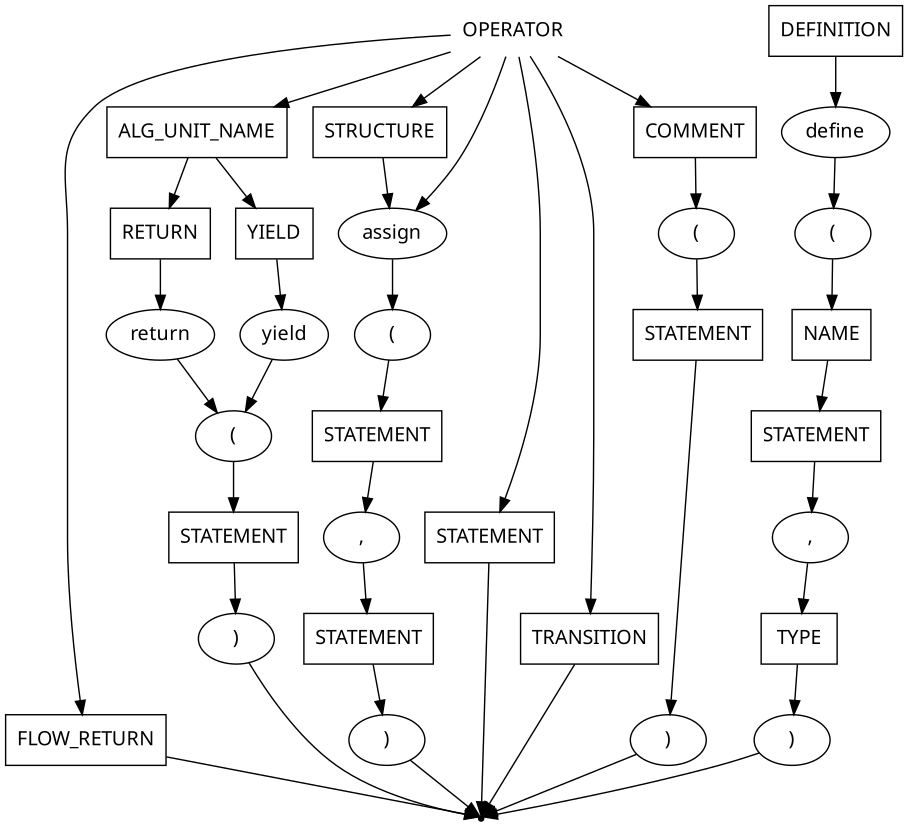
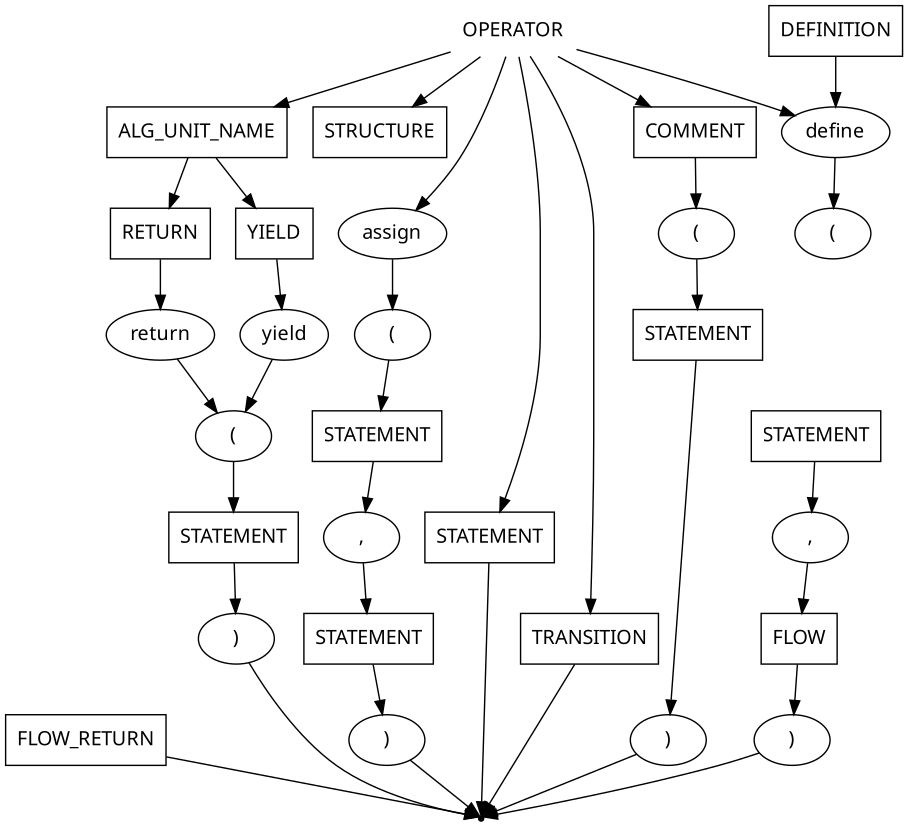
edge "STRUCTURE" -> "assign": removed
edge "OPERATOR" -> "FLOW_RETURN": now "OPERATOR" -> "define"
node "NAME": removed
node "TYPE": label "TYPE" -> "FLOW"
